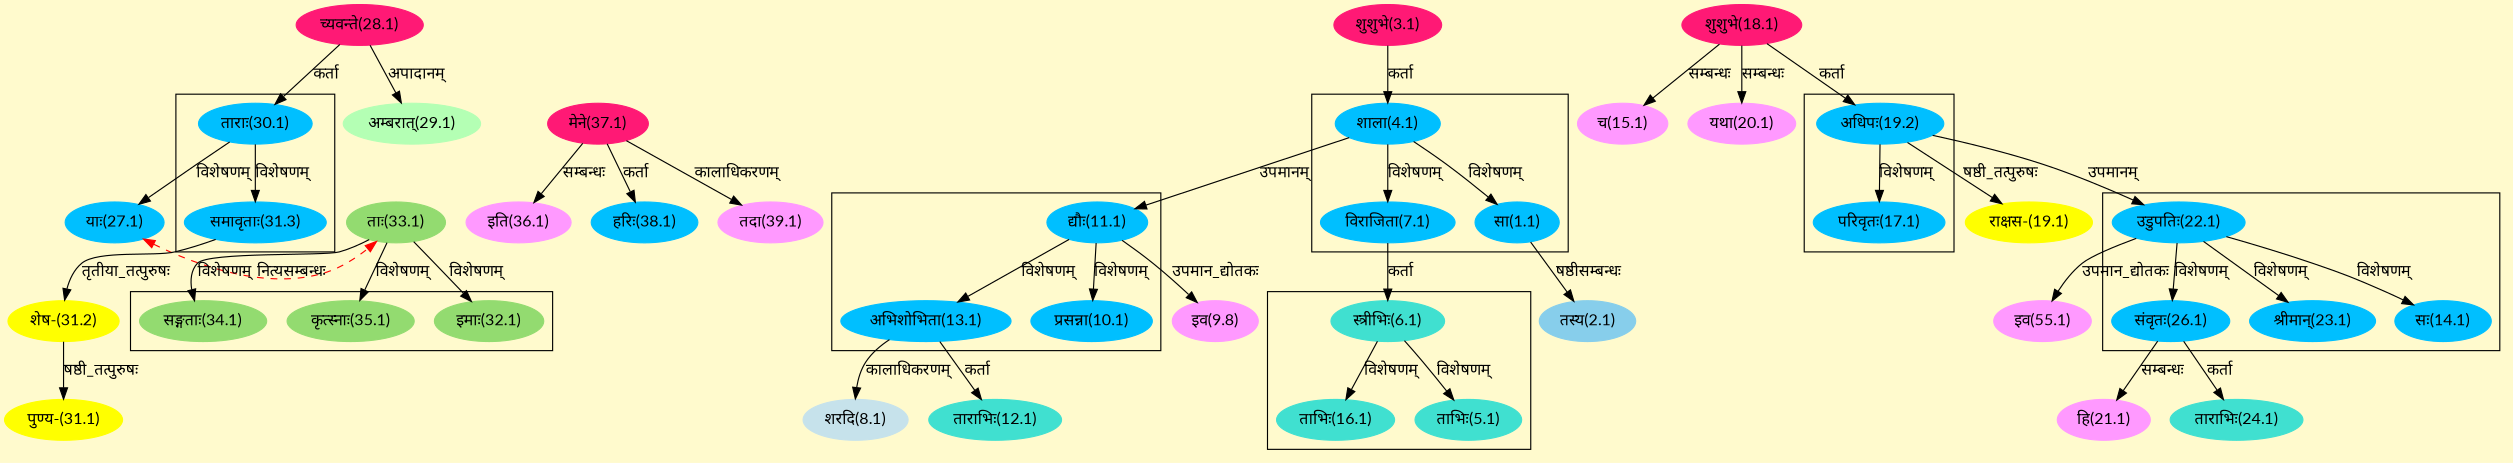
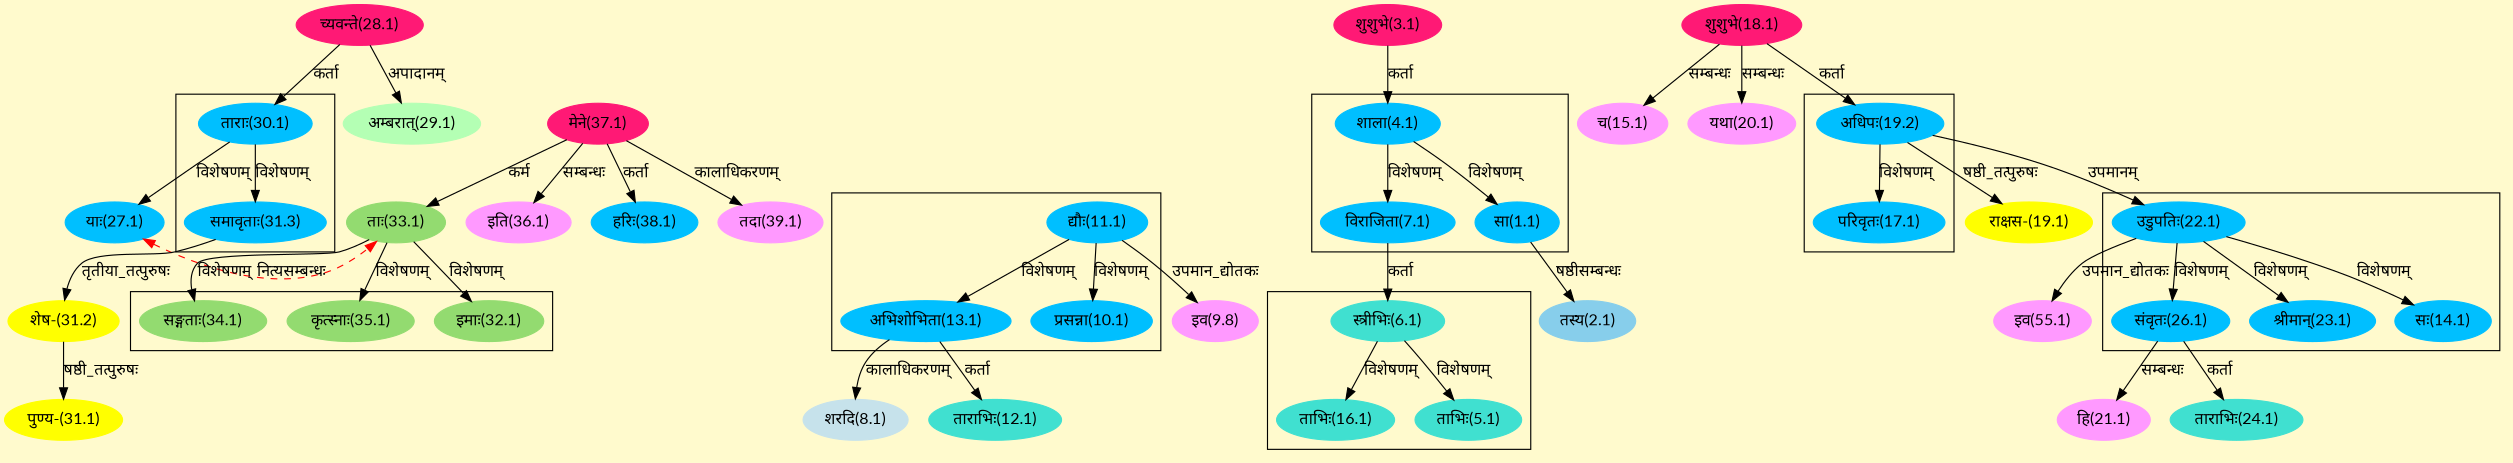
edge "मेने(37.1)" -> "ताः(33.1)": added, label "कर्म"
edge "शाला(4.1)" -> "द्यौः(11.1)": removed, label "उपमानम्"
